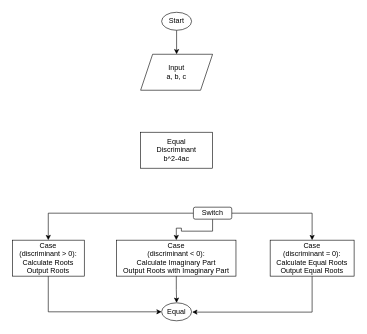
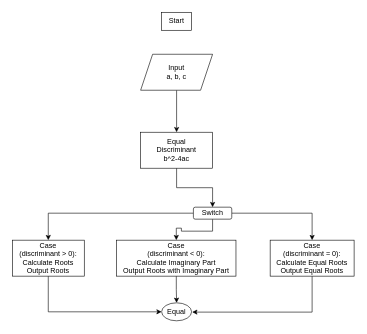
node "Start": shape ellipse -> rectangle
edge "Start" -> "Input a, b, c": removed
edge "Input a, b, c" -> "Equal Discriminant b^2-4ac": added
edge "Equal Discriminant b^2-4ac" -> "Switch": added
